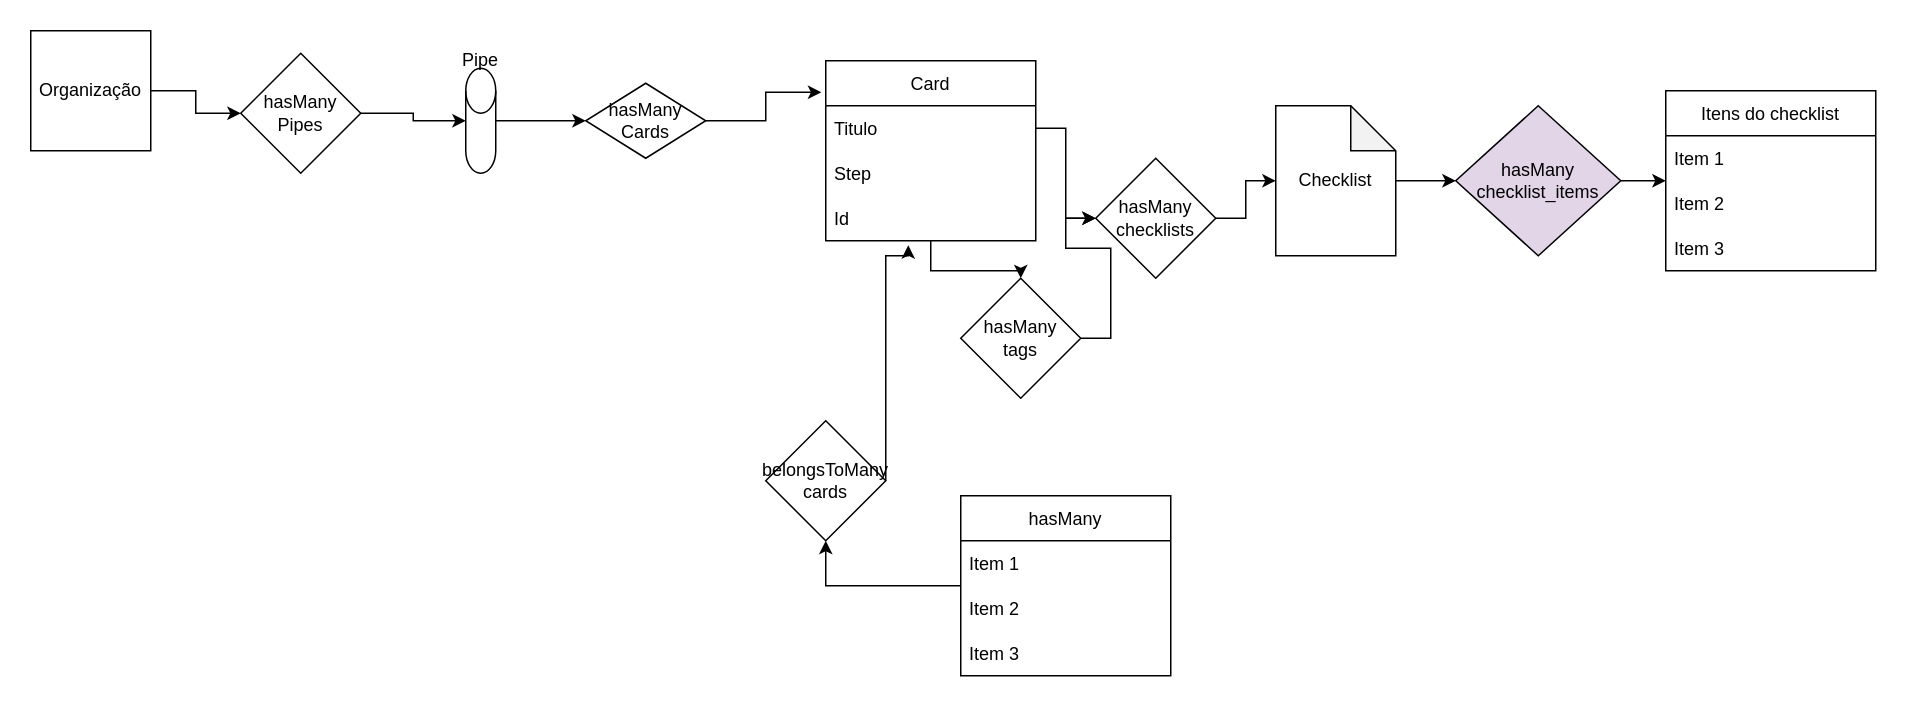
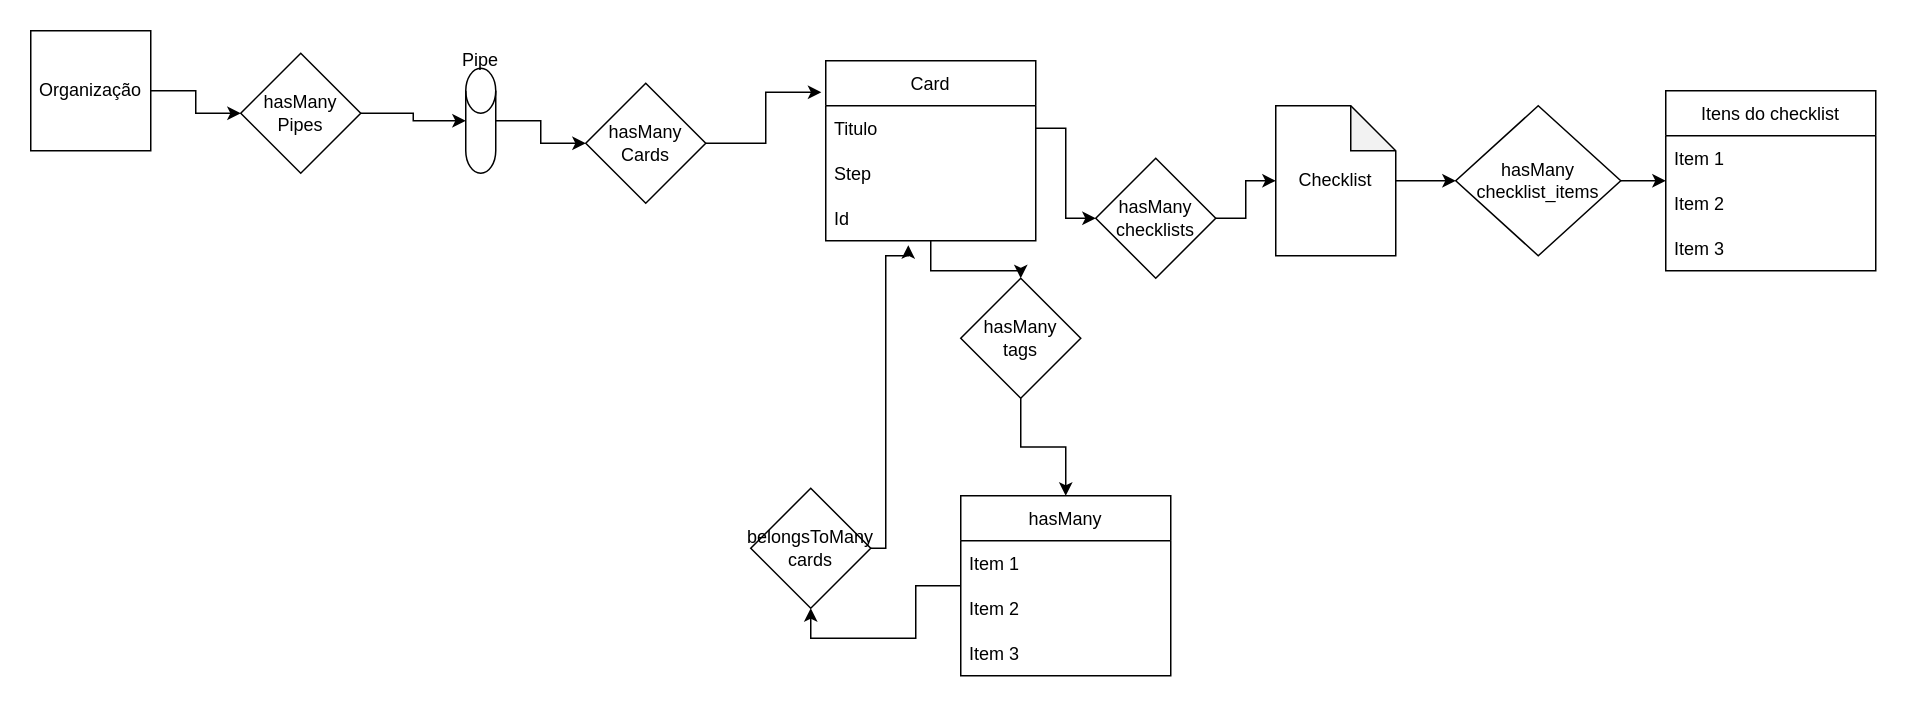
node "hasMany Cards": size 120x75 -> 120x120
node "hasMany checklist_items": fillcolor #e1d5e7 -> #ffffff
edge "hasMany tags" -> "hasMany checklists": now "hasMany tags" -> "hasMany"
node "belongsToMany cards": moved (826, 481) -> (811, 548)
